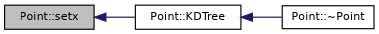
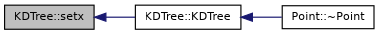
node "Point::setx": label "Point::setx" -> "KDTree::setx"
node "Point::KDTree": label "Point::KDTree" -> "KDTree::KDTree"
